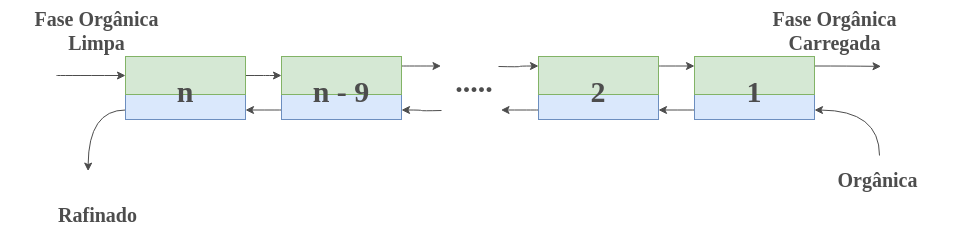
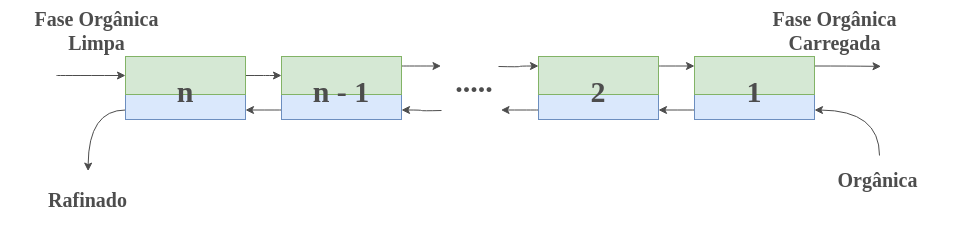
node "n - 9": label "n - 9" -> "n - 1"
node "Rafinado": moved (98, 215) -> (88, 200)
